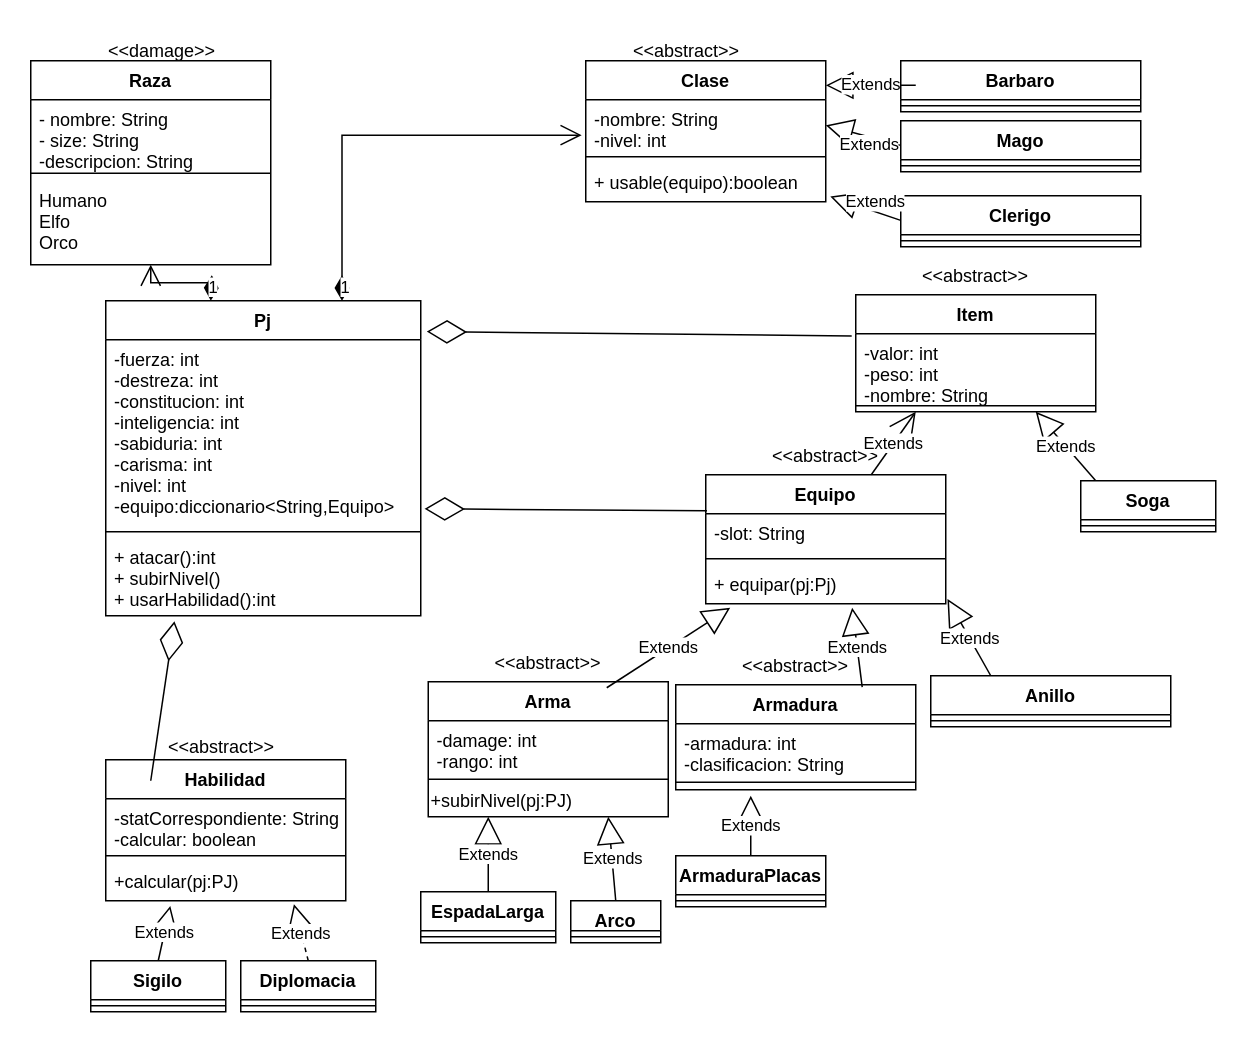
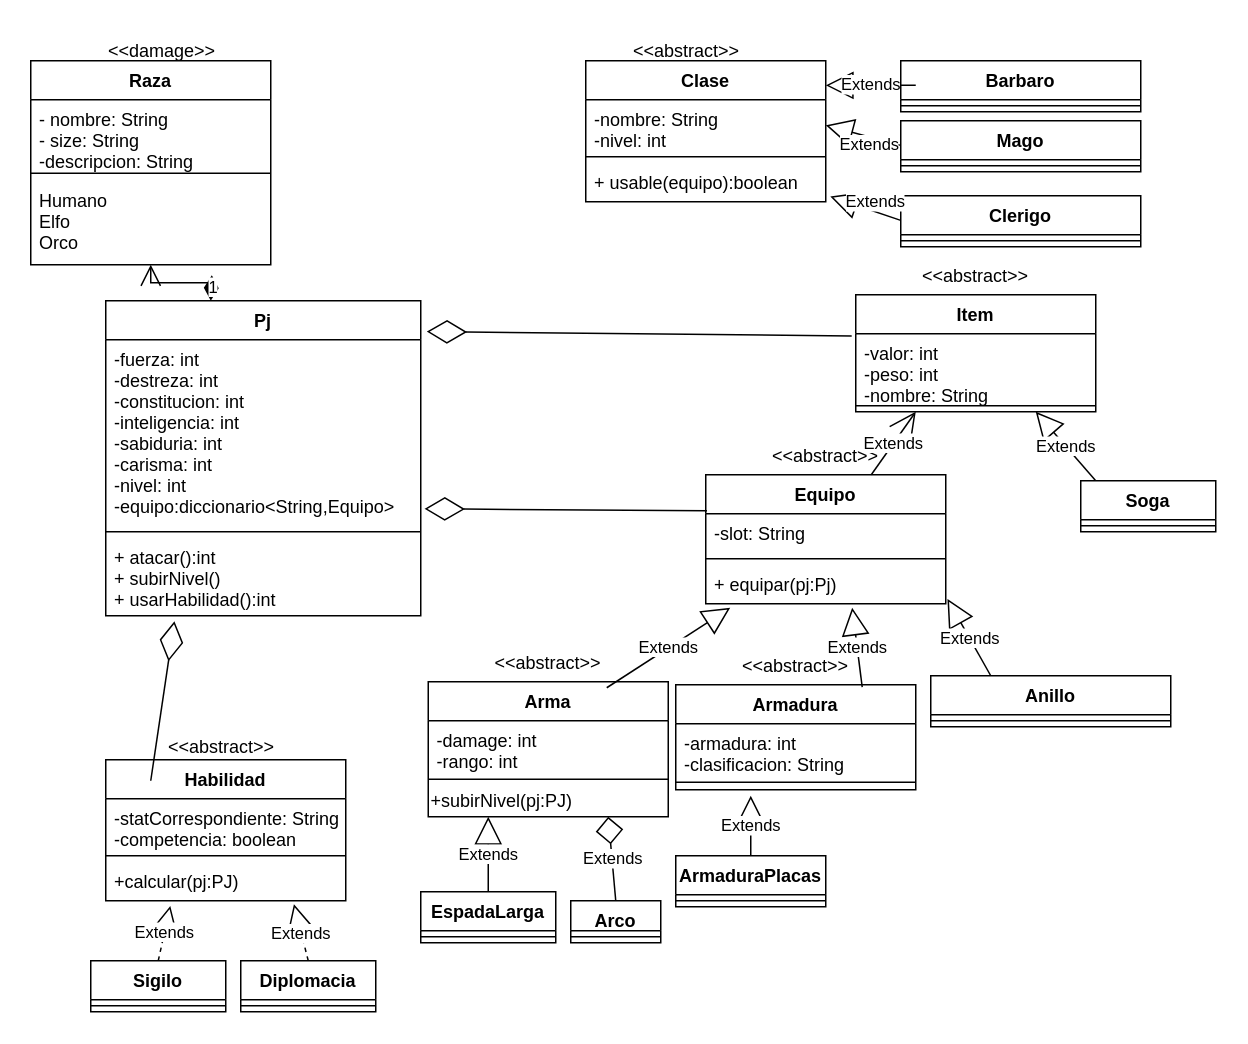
edge "-nombre: String -nivel: int" -- "Pj": removed, label "1"
node "-statCorrespondiente: String -calcular: boolean": label "-statCorrespondiente: String -calcular: boolean" -> "-statCorrespondiente: String -competencia: boolean"
edge "Arco" -> "Arma": arrowhead block -> diamond
edge "Sigilo" -> "+calcular(pj:PJ)": style solid -> dashed
